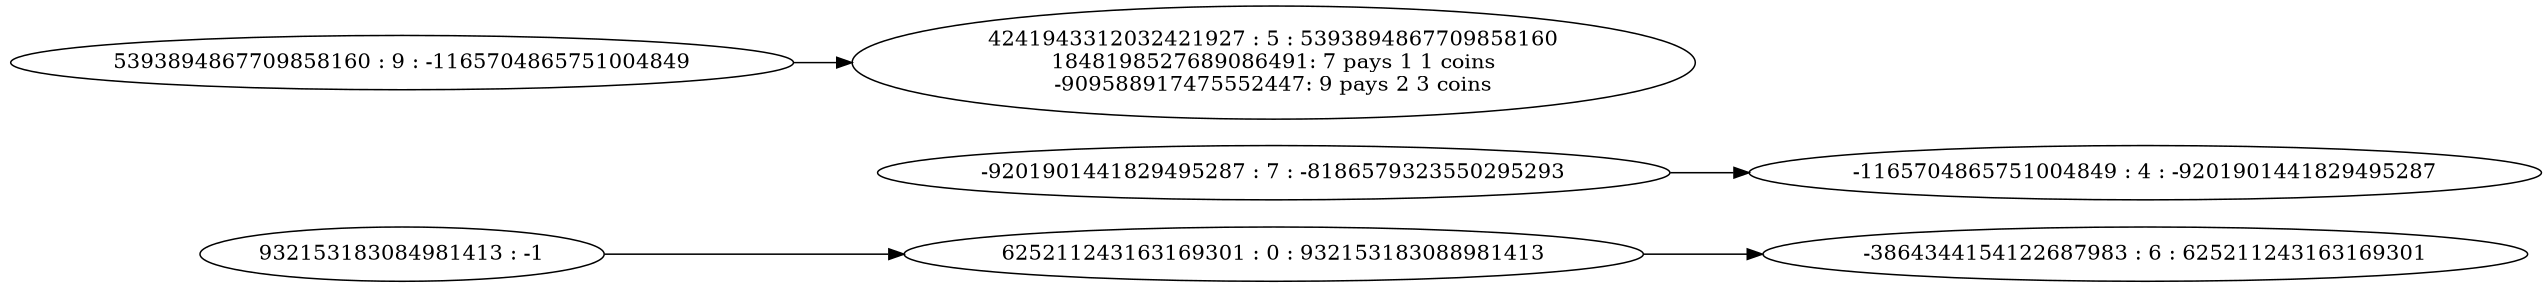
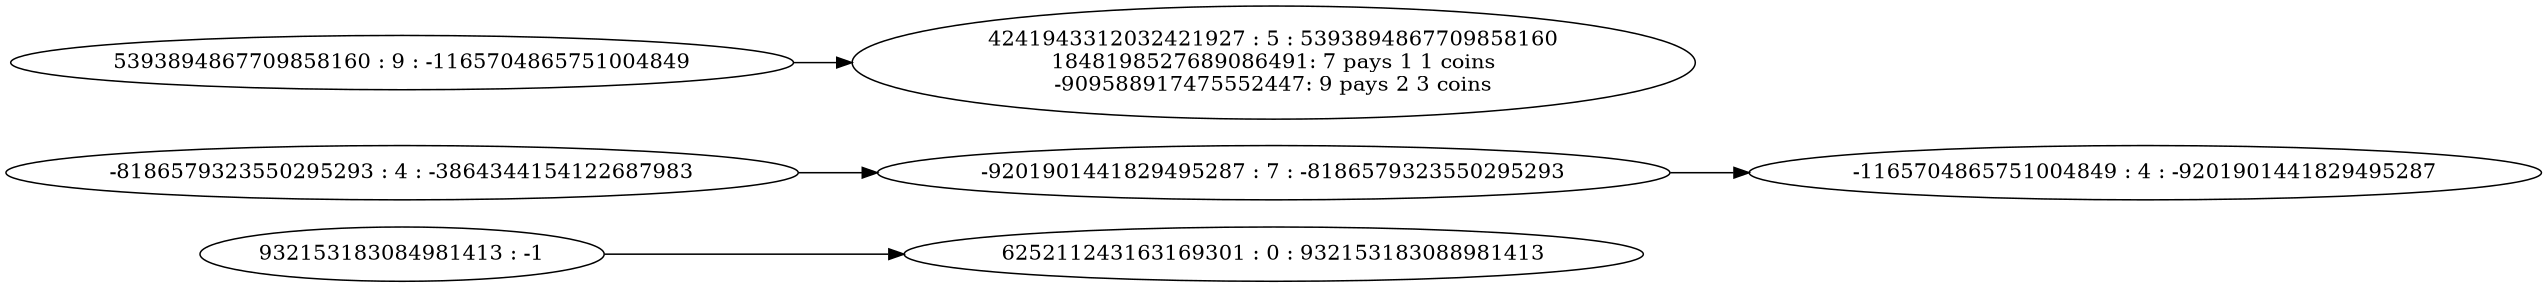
node "-8186579323550295293 : 4 : -3864344154122687983": added
node "-3864344154122687983 : 6 : 625211243163169301": removed
